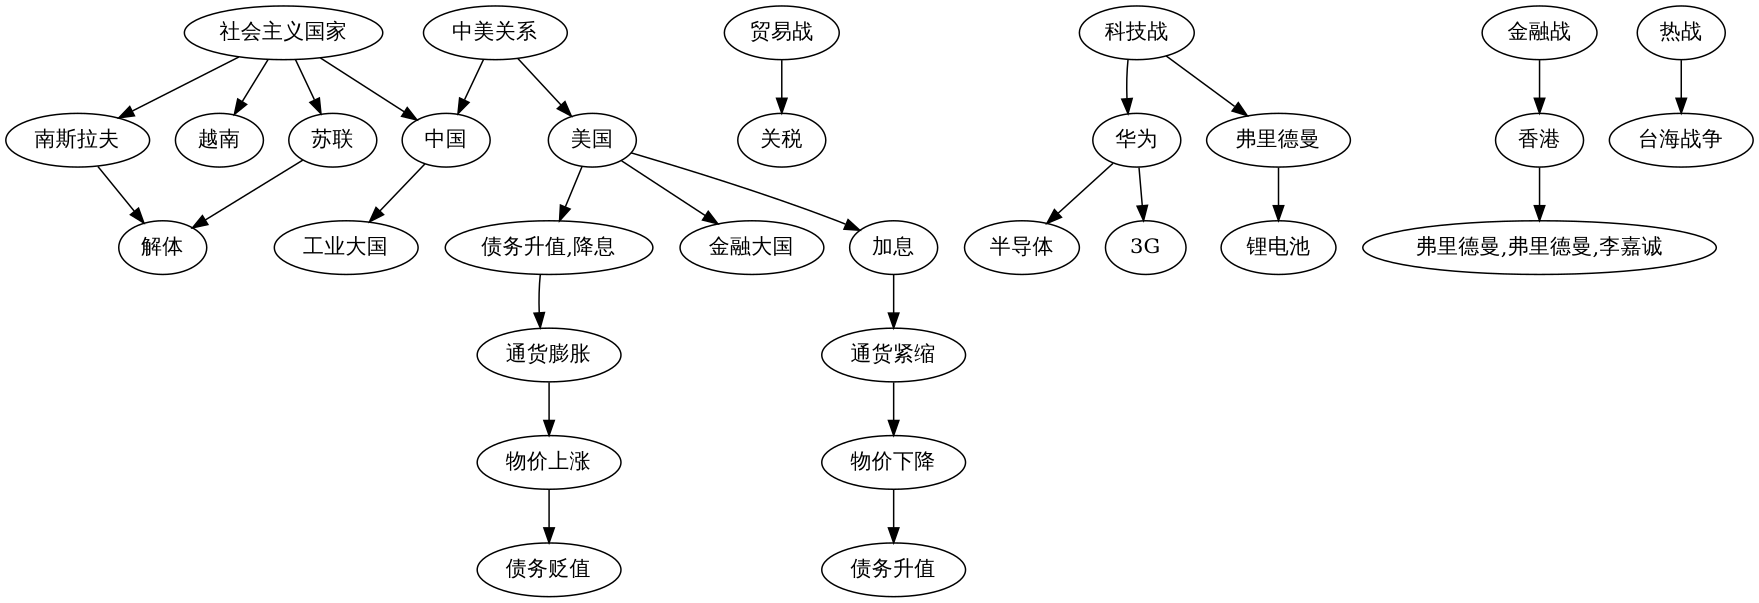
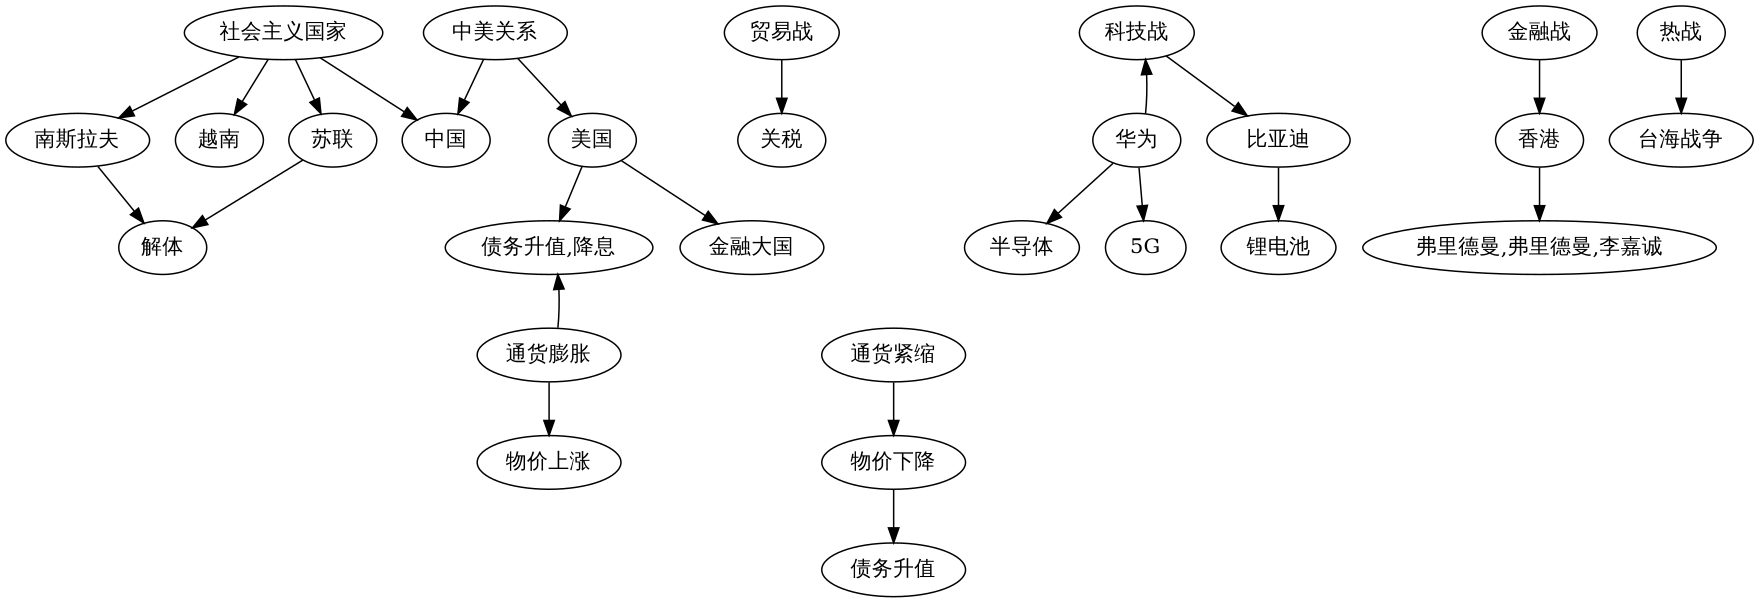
edge "科技战" -> "华为": reversed
node "弗里德曼": label "弗里德曼" -> "比亚迪"
node "工业大国": removed
node "加息": removed
node "3G": label "3G" -> "5G"
edge "债务升值,降息" -> "通货膨胀": reversed
node "债务贬值": removed
